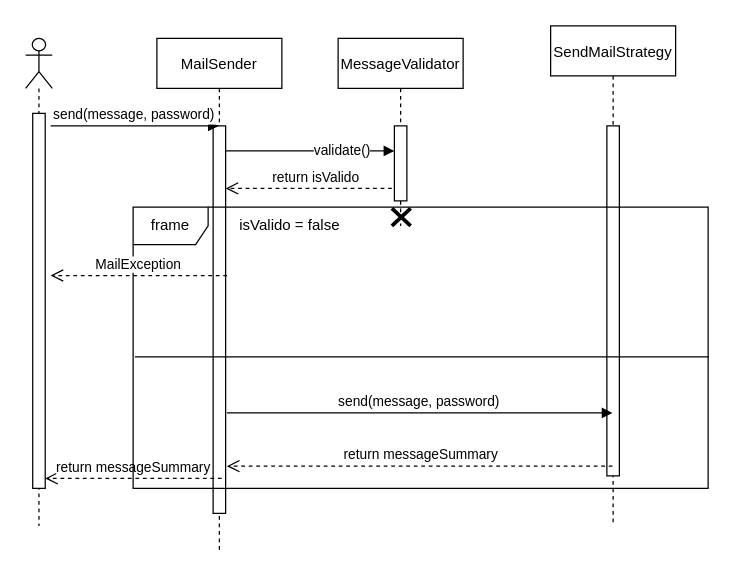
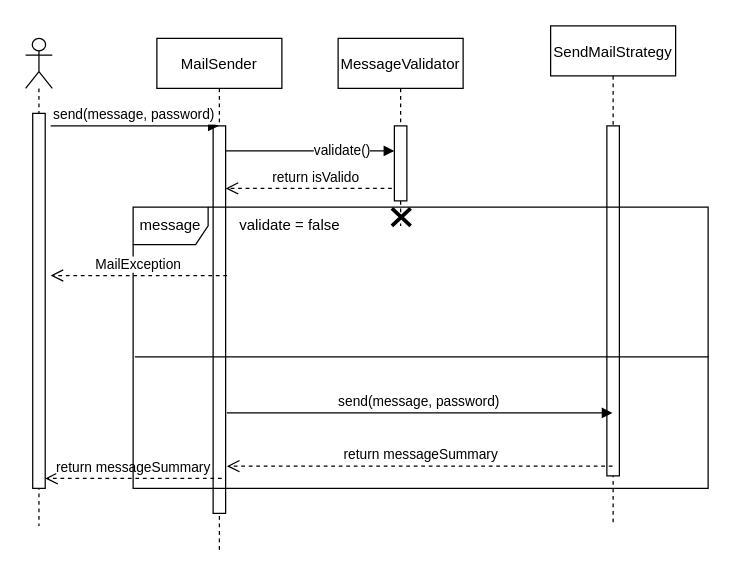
node "frame": label "frame" -> "message"
node "isValido = false": label "isValido = false" -> "validate = false"
